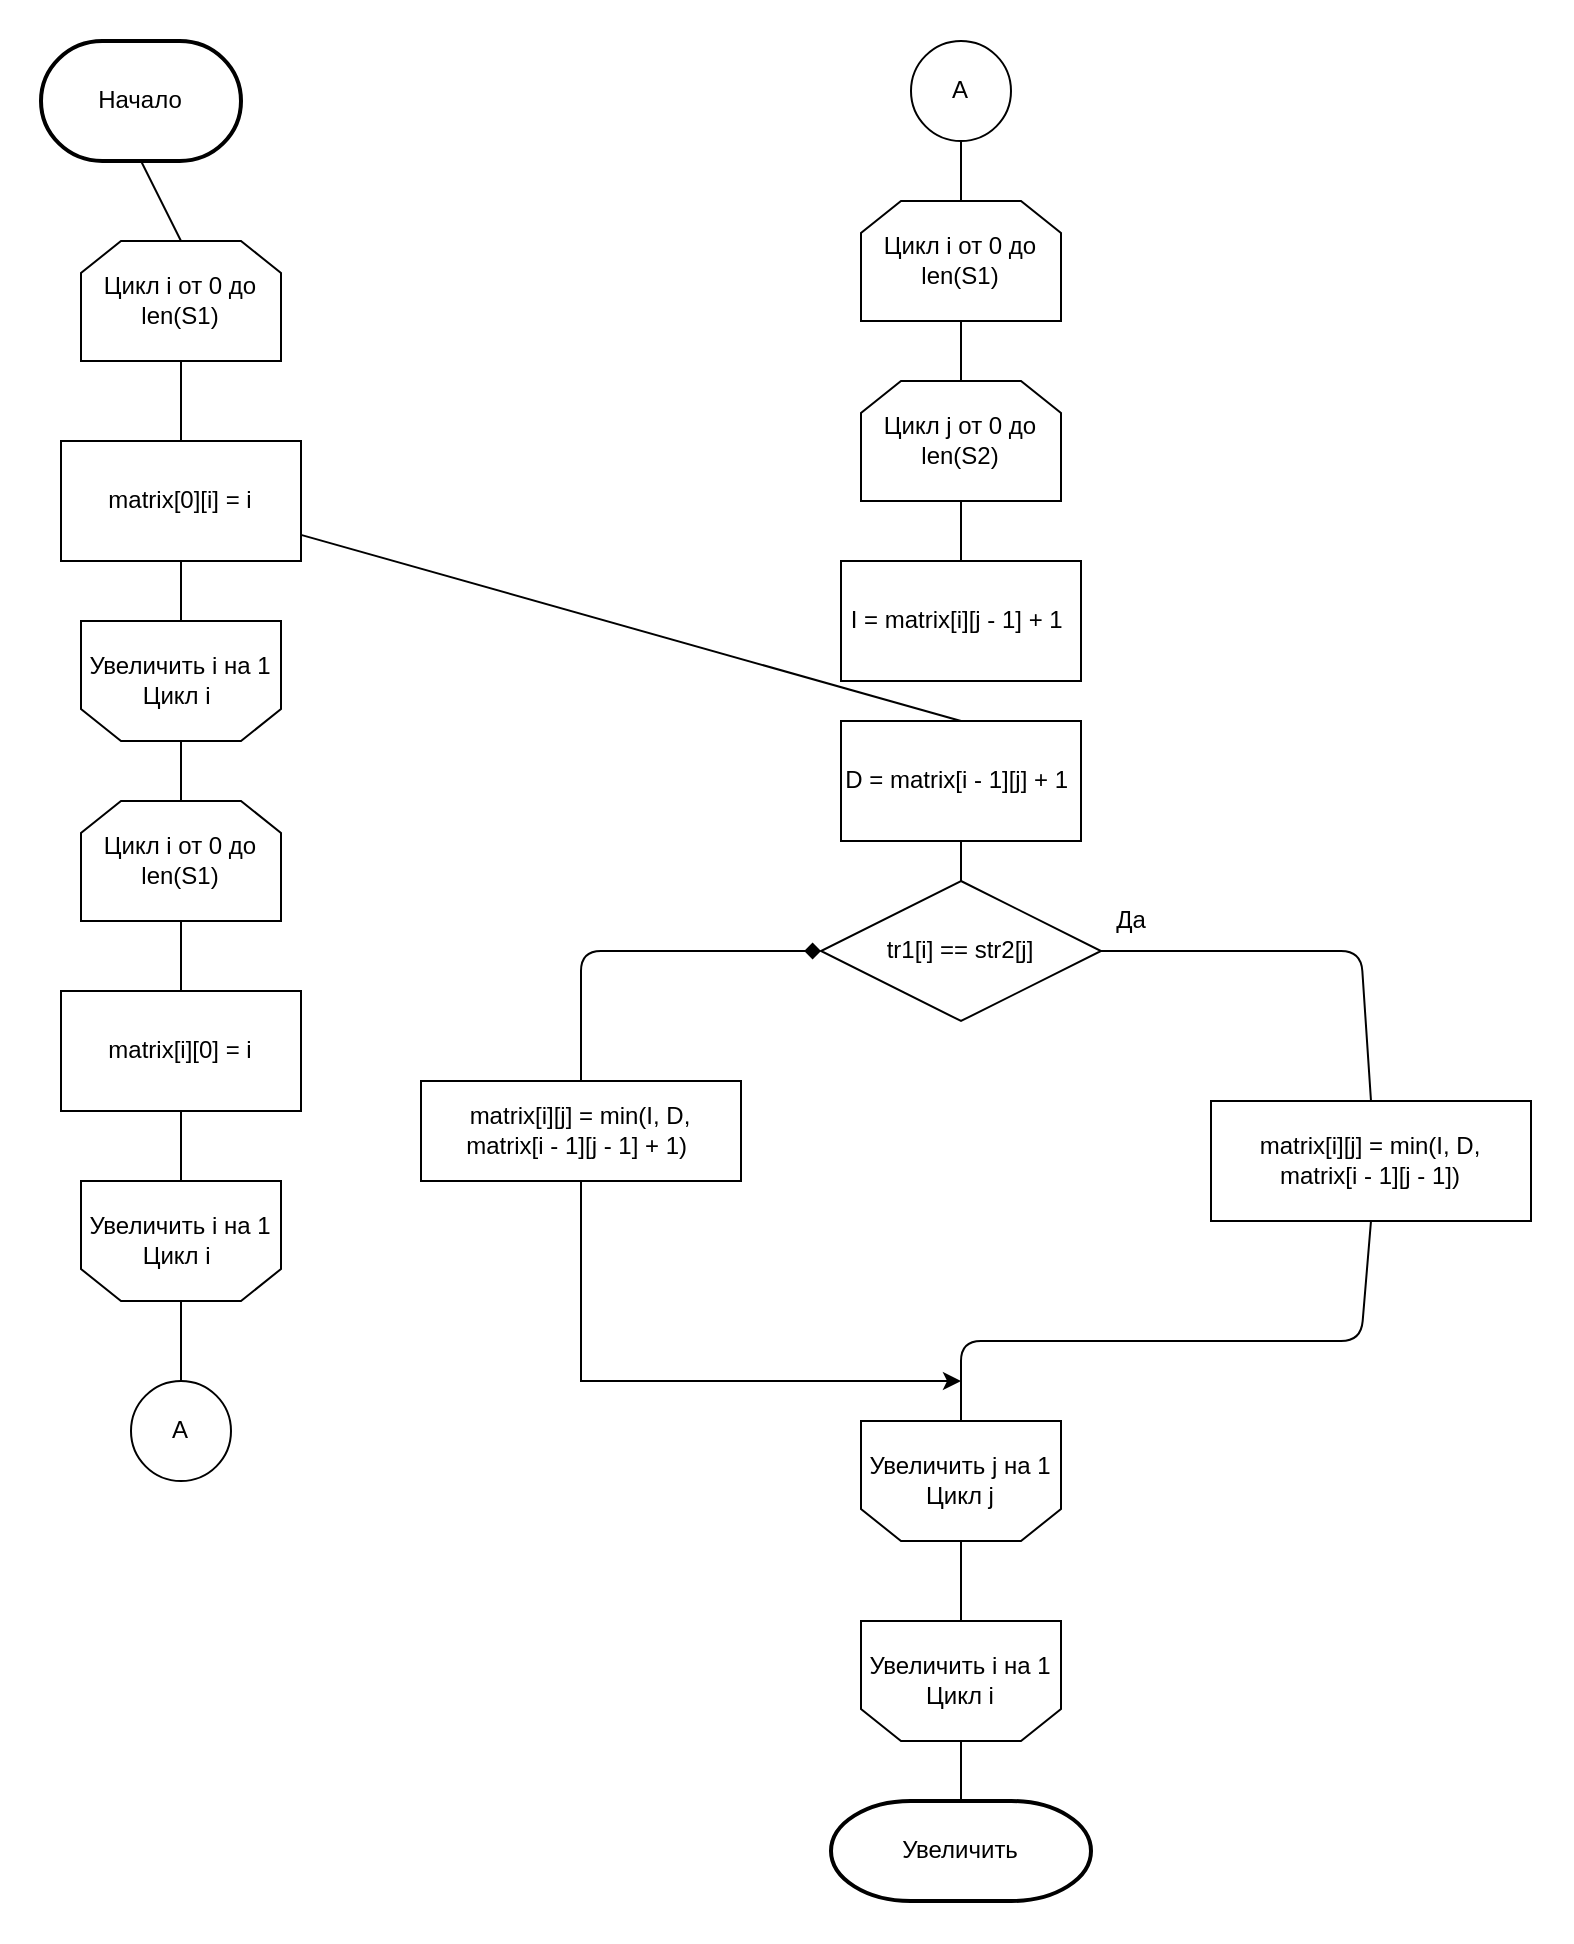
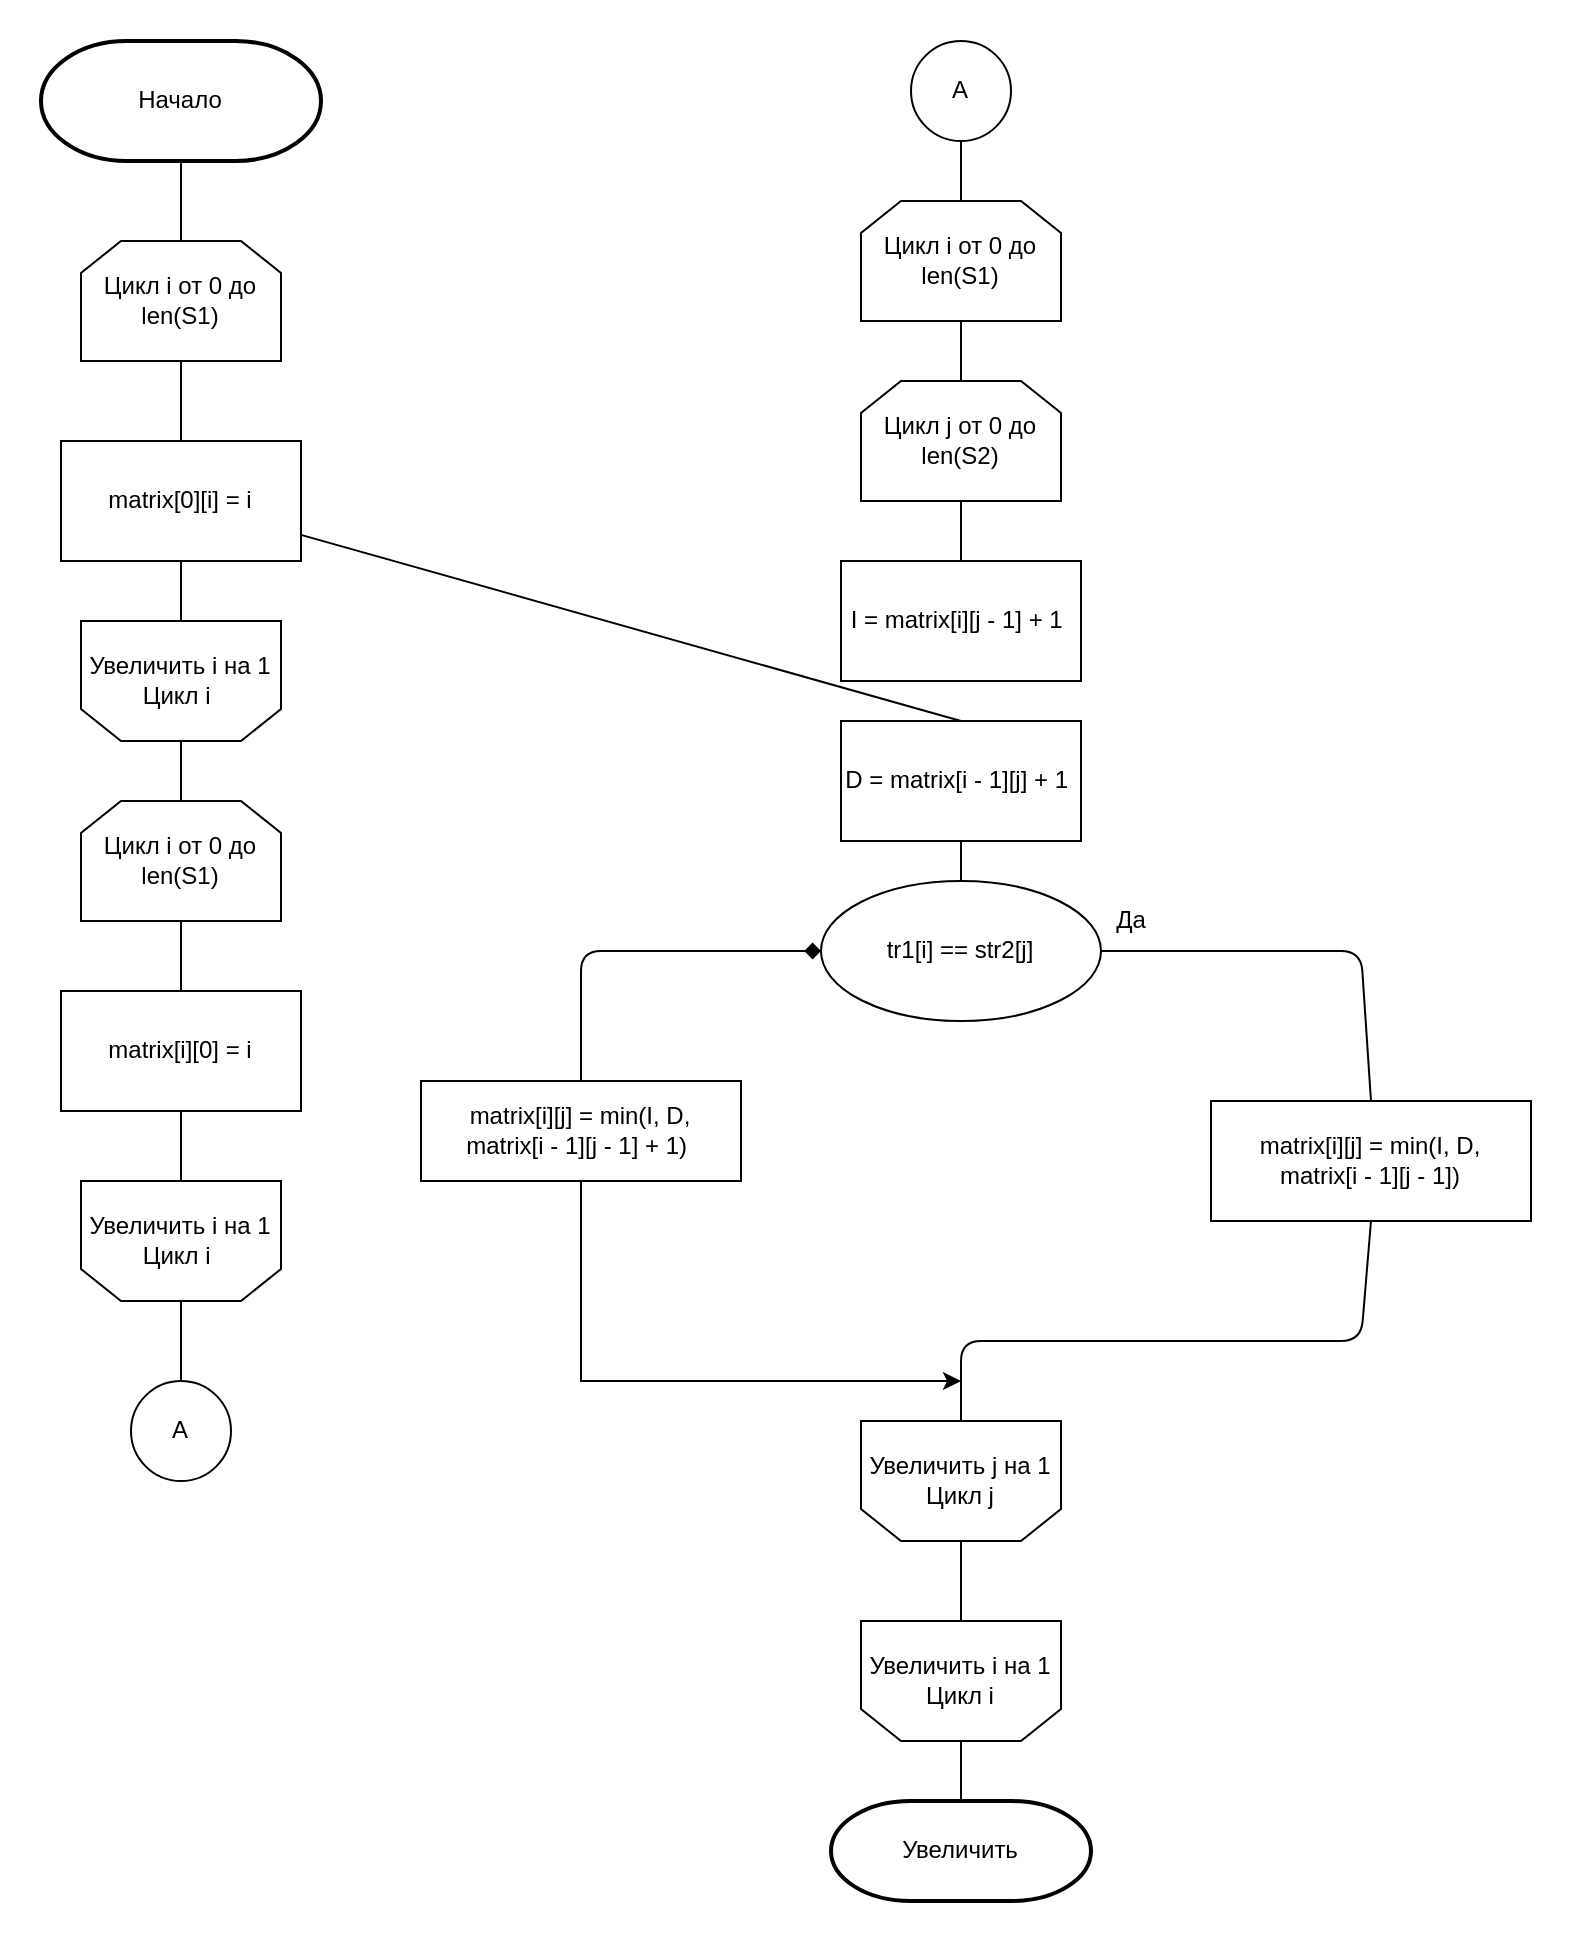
node "Начало": size 200x120 -> 280x120
node "tr1[i] == str2[j]": shape diamond -> ellipse
